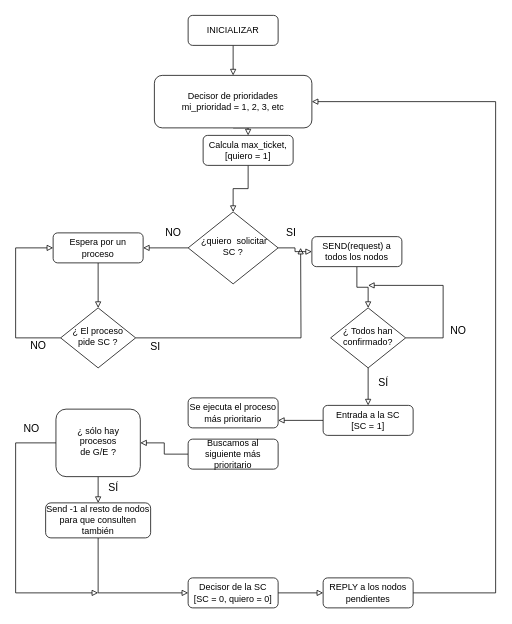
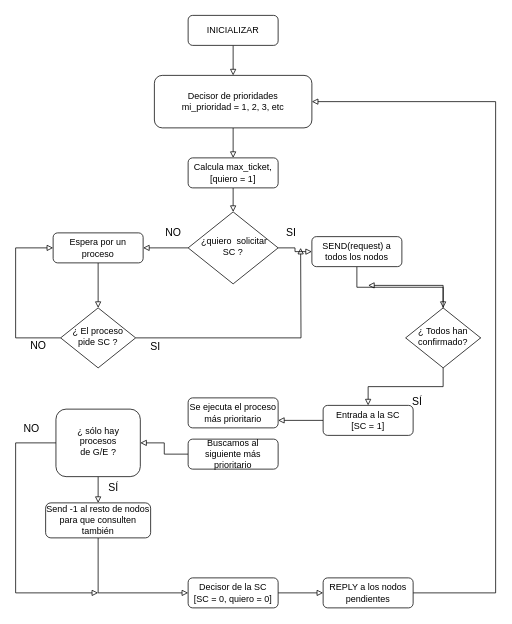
node "Calcula max_ticket, [quiero = 1]": moved (248, 150) -> (233, 173)
node "¿ Todos han confirmado?": moved (368, 338) -> (443, 338)
